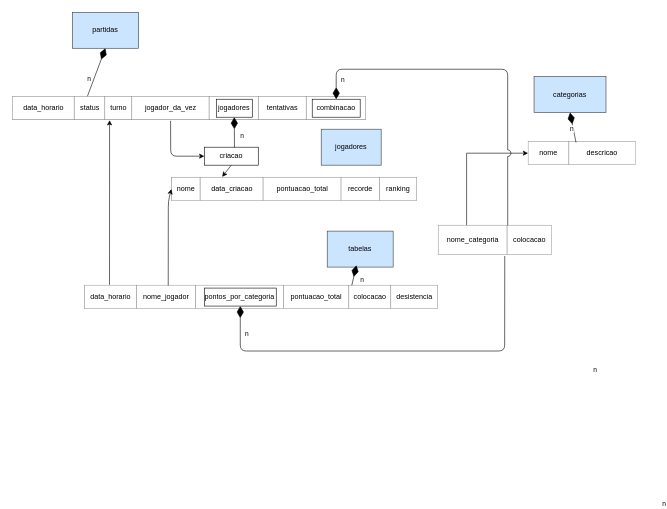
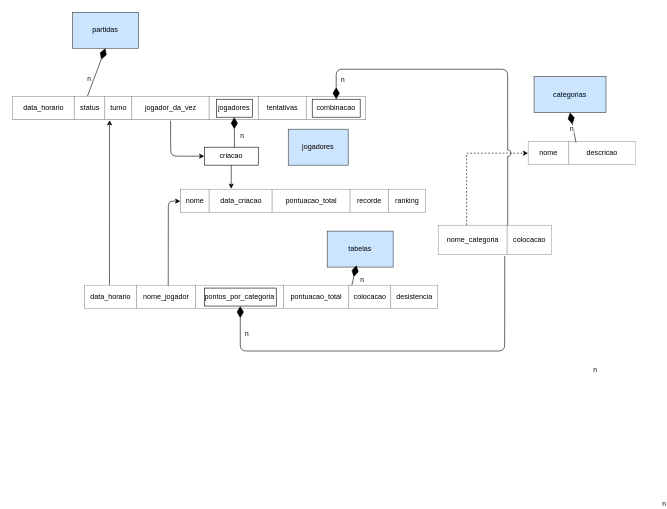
node "jogadores": moved (351, 147) -> (318, 147)
edge "nome_categoria colocacao" -> "nome descricao": style solid -> dashed
node "nome data_criacao pontuacao_total recorde ranking": moved (294, 189) -> (303, 201)
